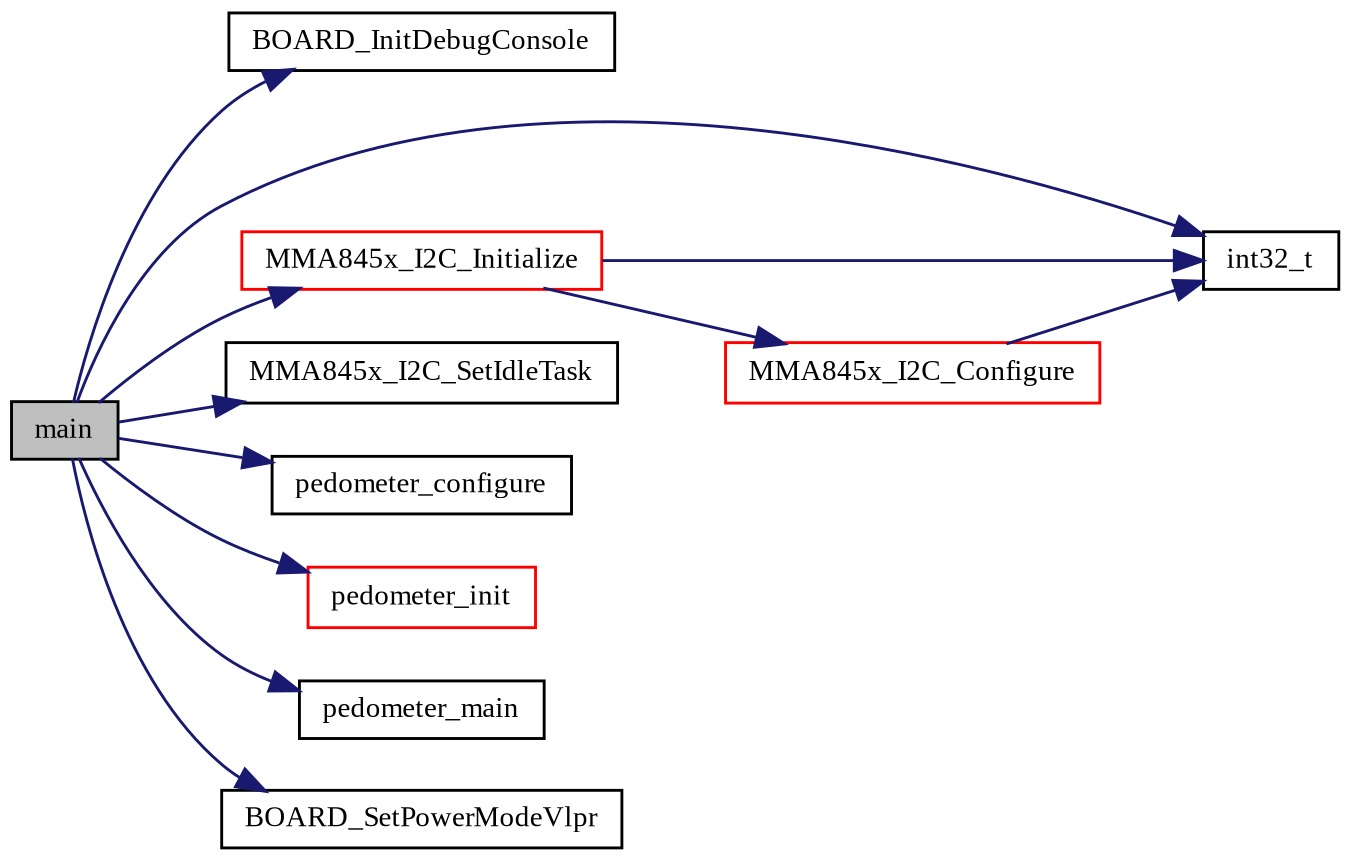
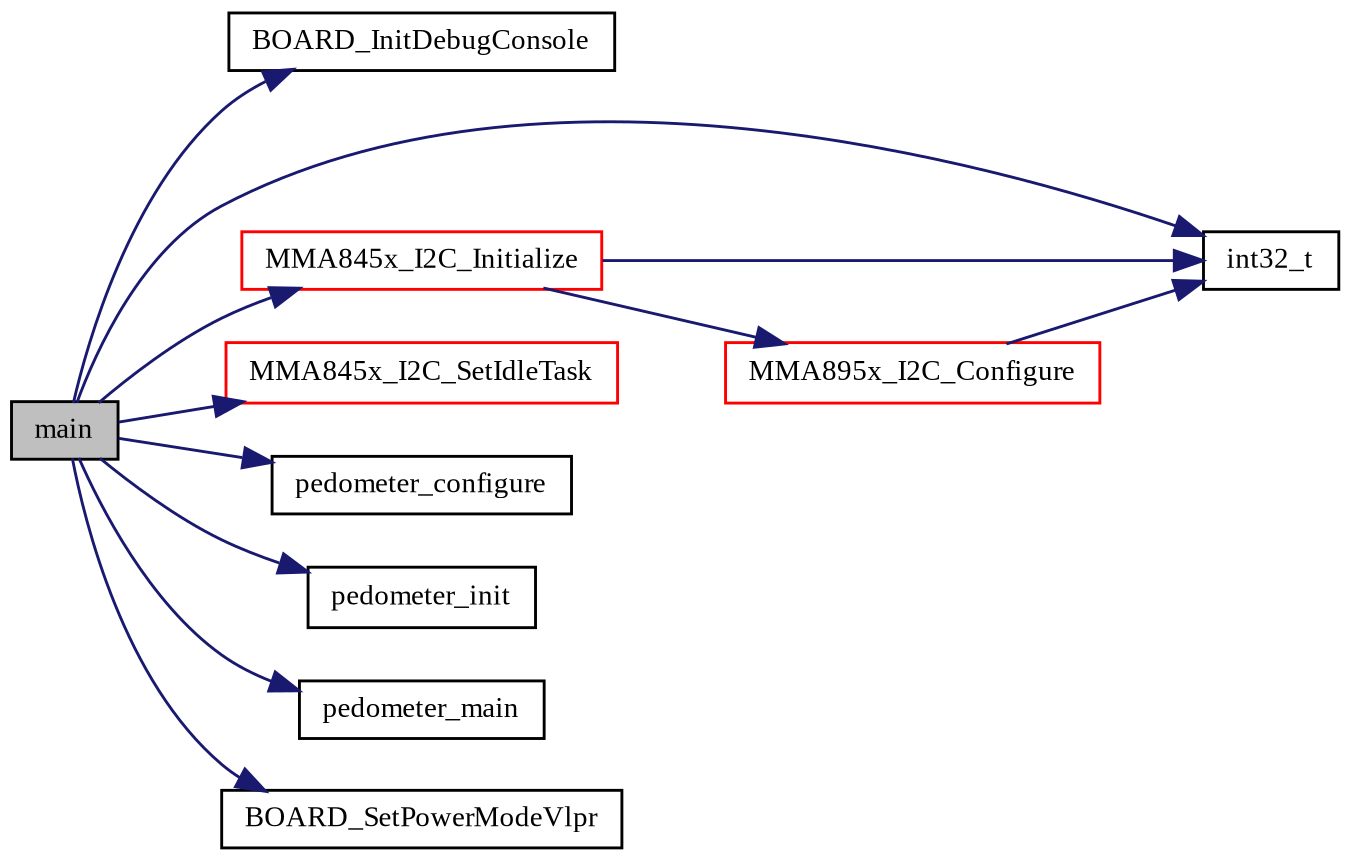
node "MMA845x_I2C_SetIdleTask": color black -> red
node "MMA845x_I2C_Configure": label "MMA845x_I2C_Configure" -> "MMA895x_I2C_Configure"
node "pedometer_init": color red -> black
